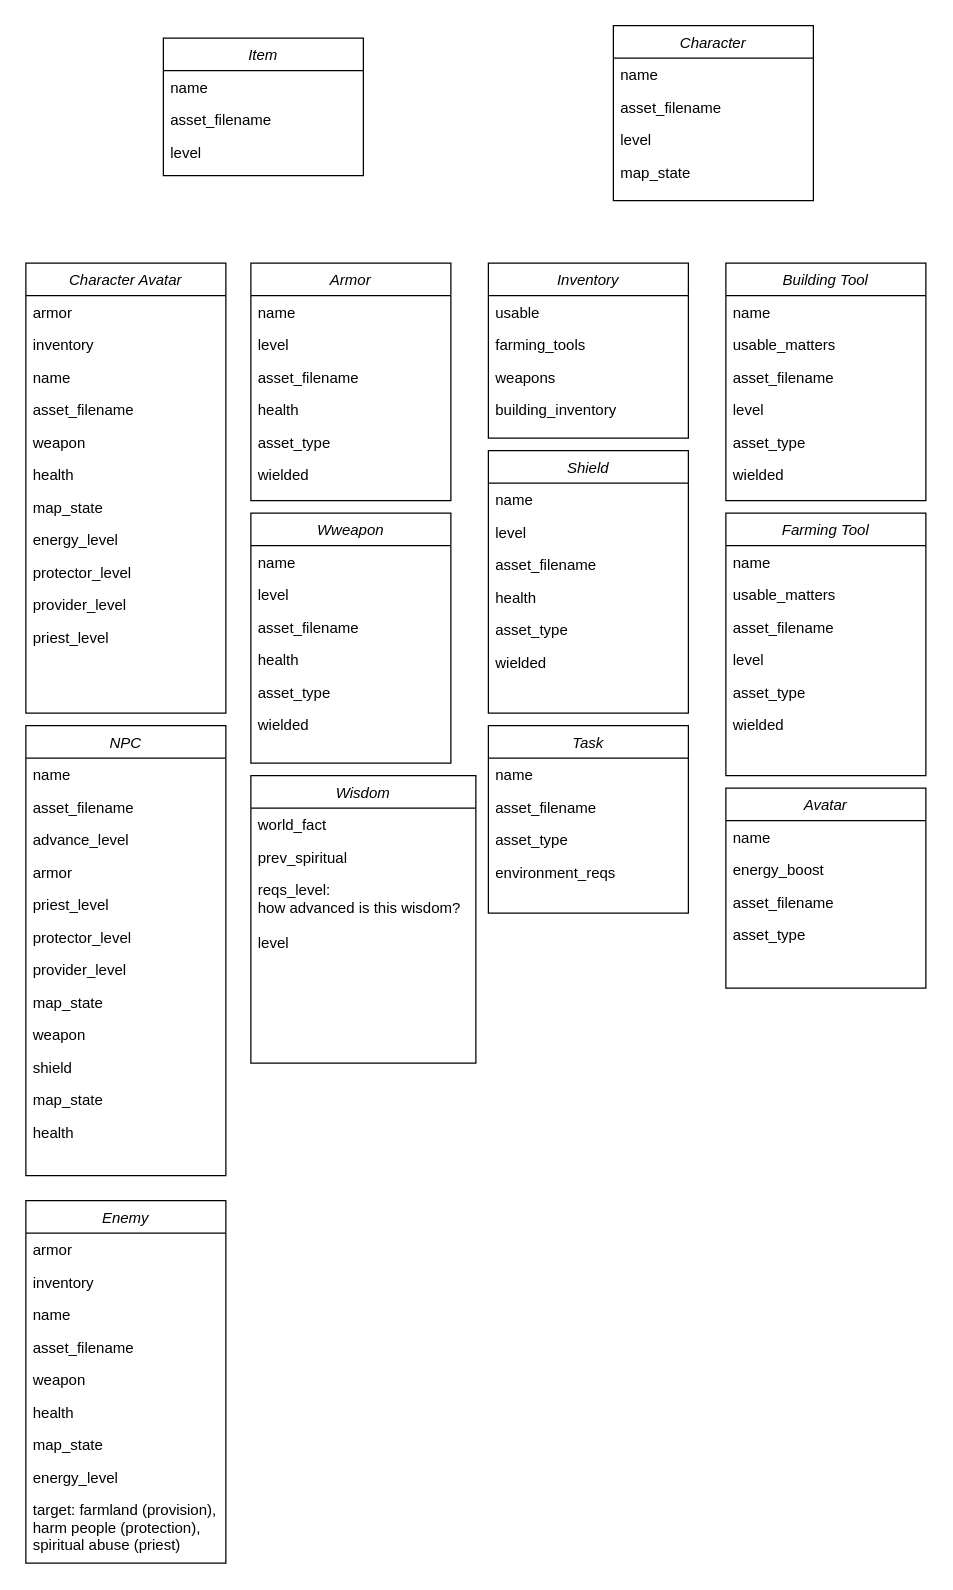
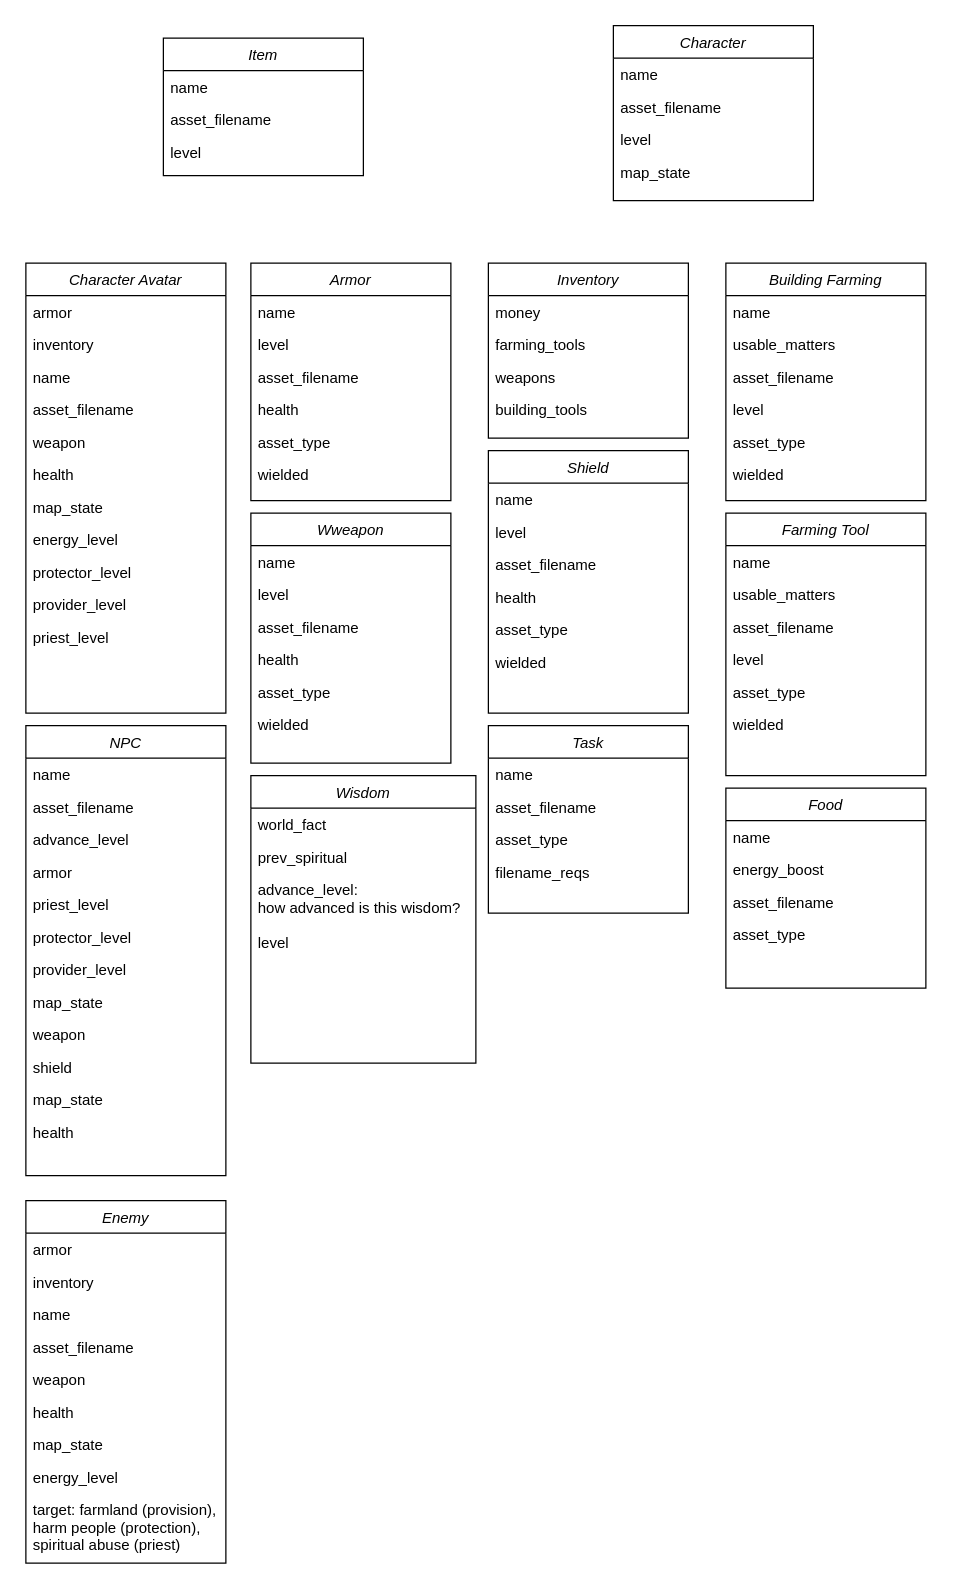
node "Building Tool": label "Building Tool" -> "Building Farming"
node "usable": label "usable" -> "money"
node "building_inventory": label "building_inventory" -> "building_tools"
node "Avatar": label "Avatar" -> "Food"
node "environment_reqs": label "environment_reqs" -> "filename_reqs"
node "reqs_level: how advanced is this wisdom?": label "reqs_level: how advanced is this wisdom?" -> "advance_level: how advanced is this wisdom?"
